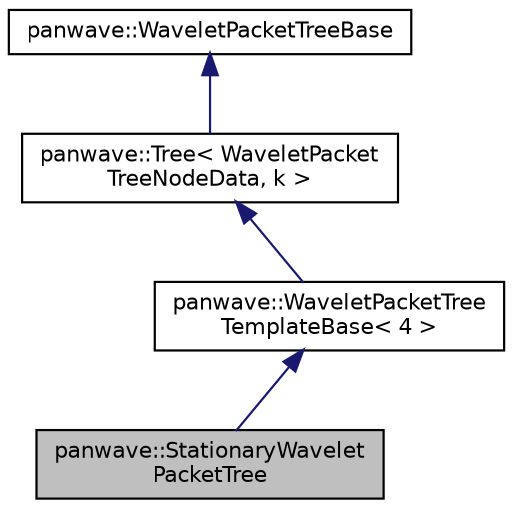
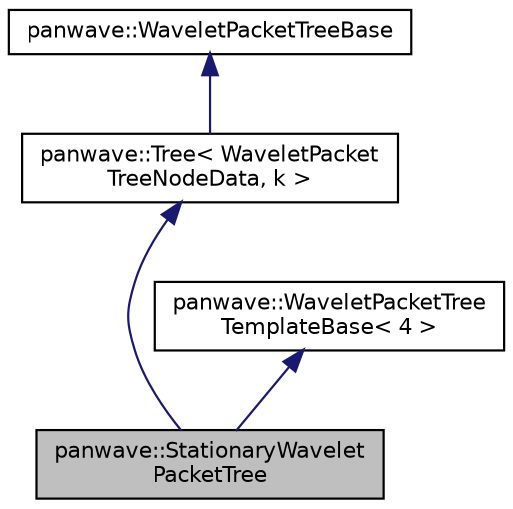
edge "panwave::WaveletPacketTree TemplateBase< 4 >" -> "panwave::Tree< WaveletPacket TreeNodeData, k >": now "panwave::StationaryWavelet PacketTree" -> "panwave::Tree< WaveletPacket TreeNodeData, k >"
